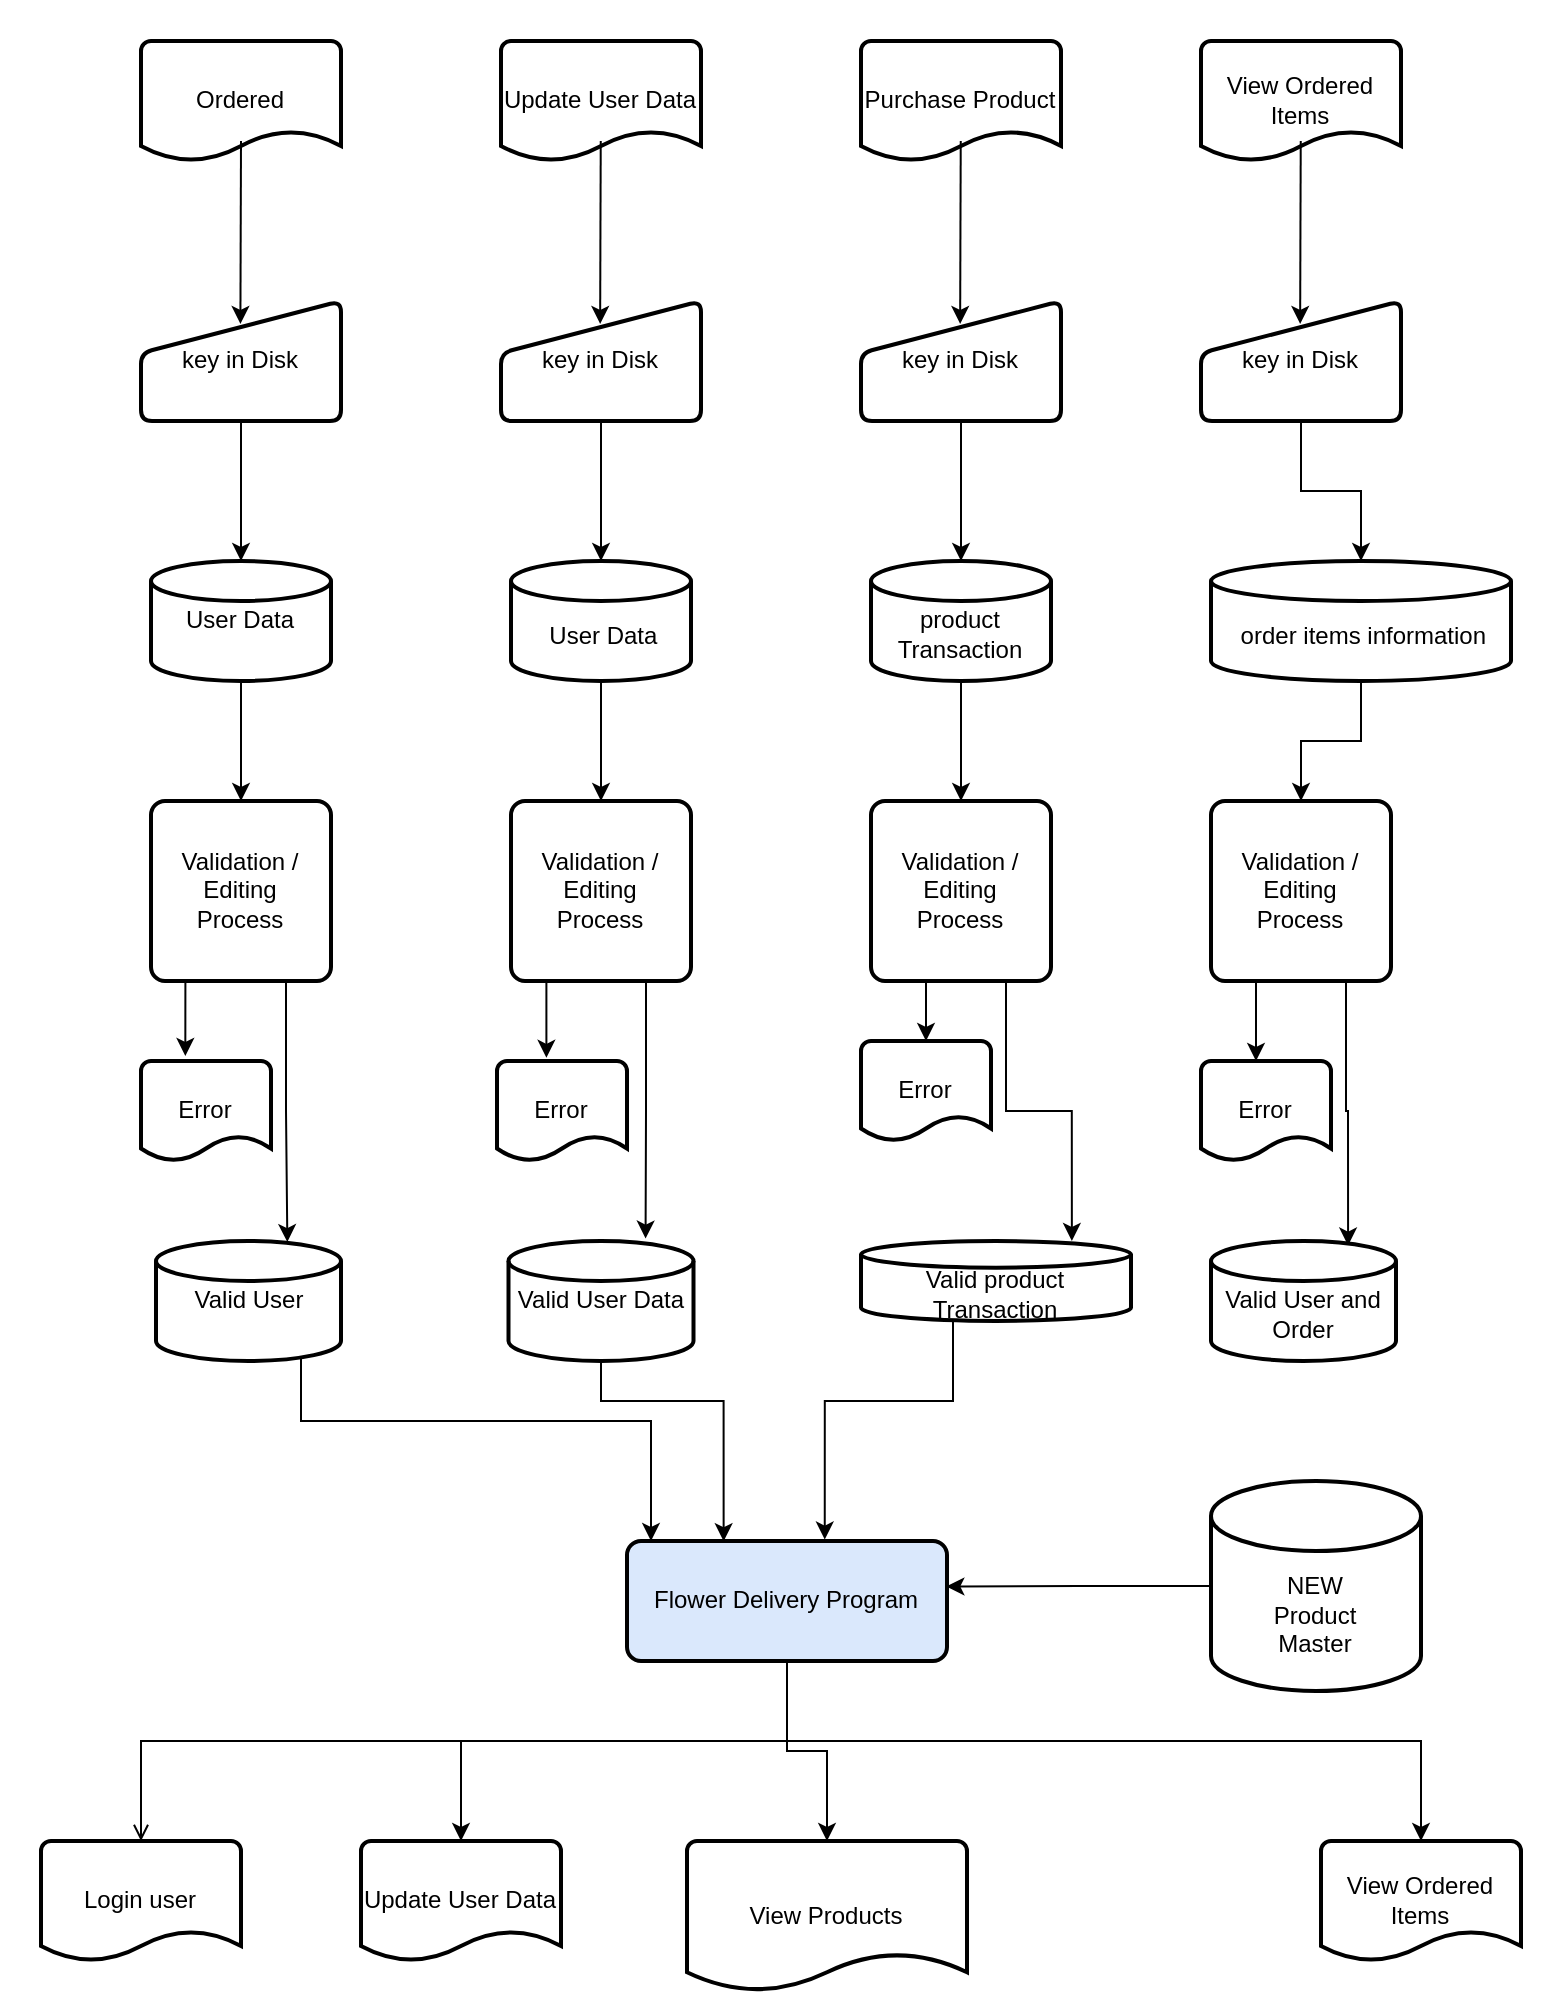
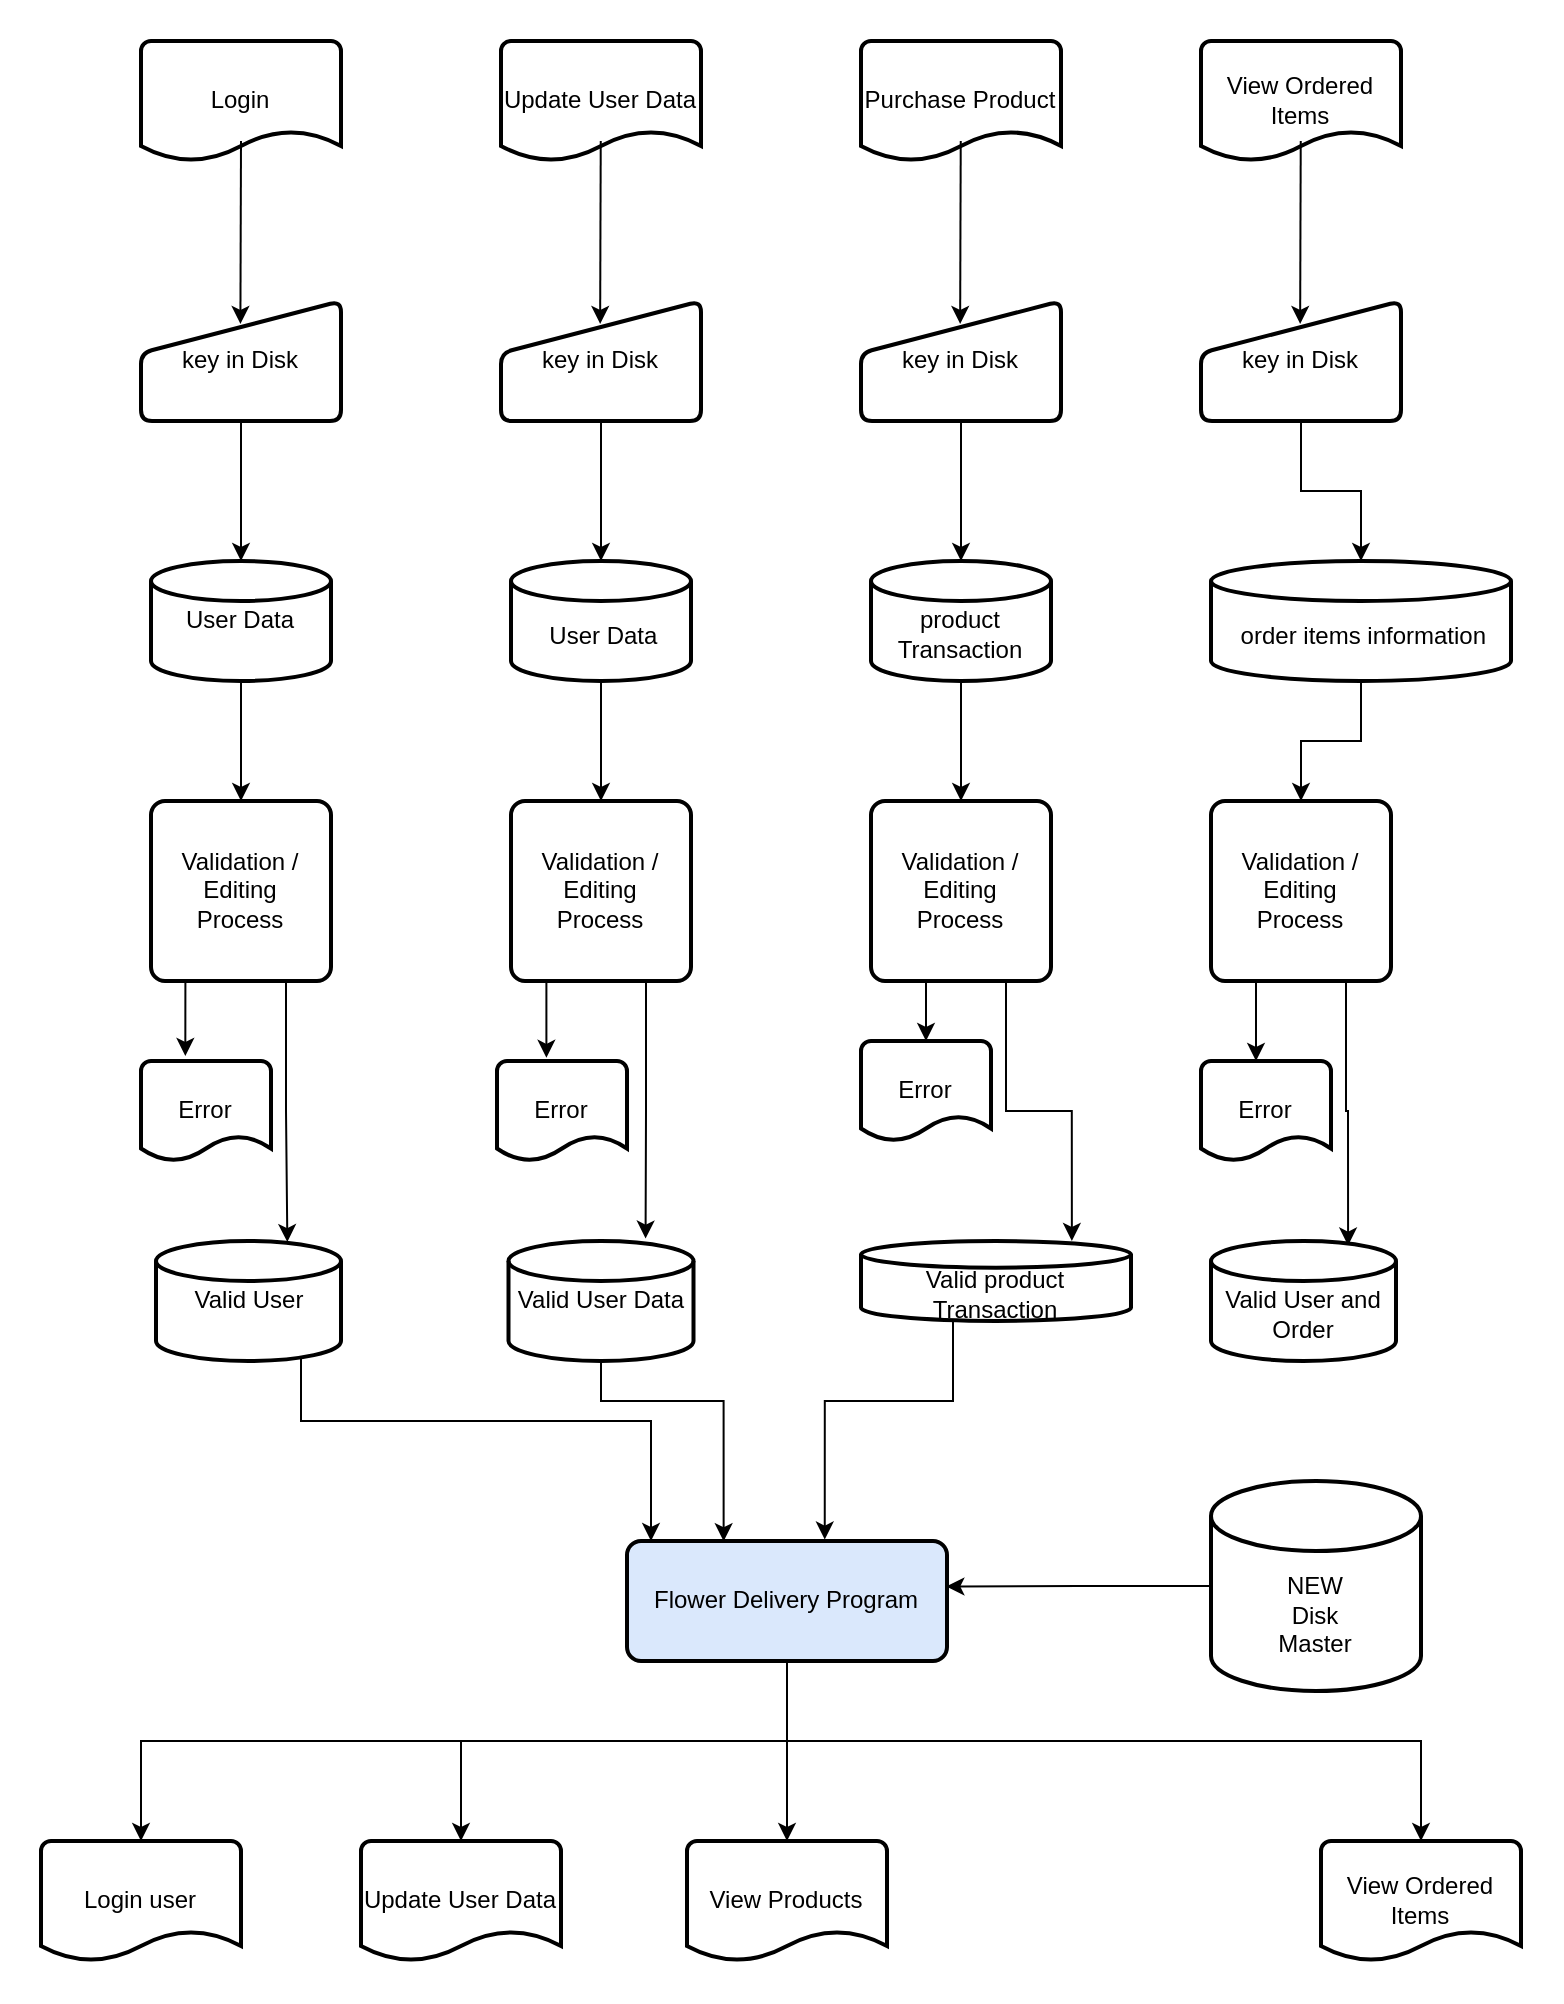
node "Ordered": label "Ordered" -> "Login"
node "NEW Product Master": label "NEW Product Master" -> "NEW Disk Master"
edge "Flower Delivery Program" -> "Login user": arrowhead open -> classic
node "View Products": size 280x150 -> 200x120
